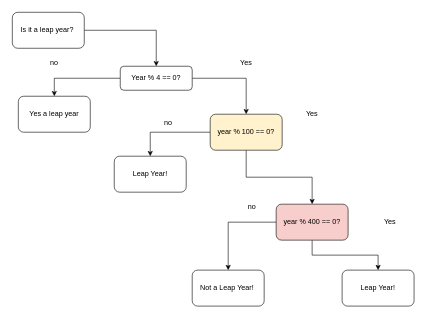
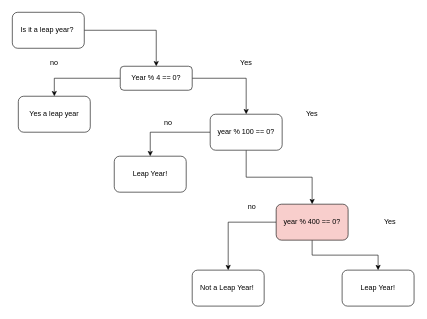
node "year % 100 == 0?": fillcolor #fff2cc -> #ffffff
